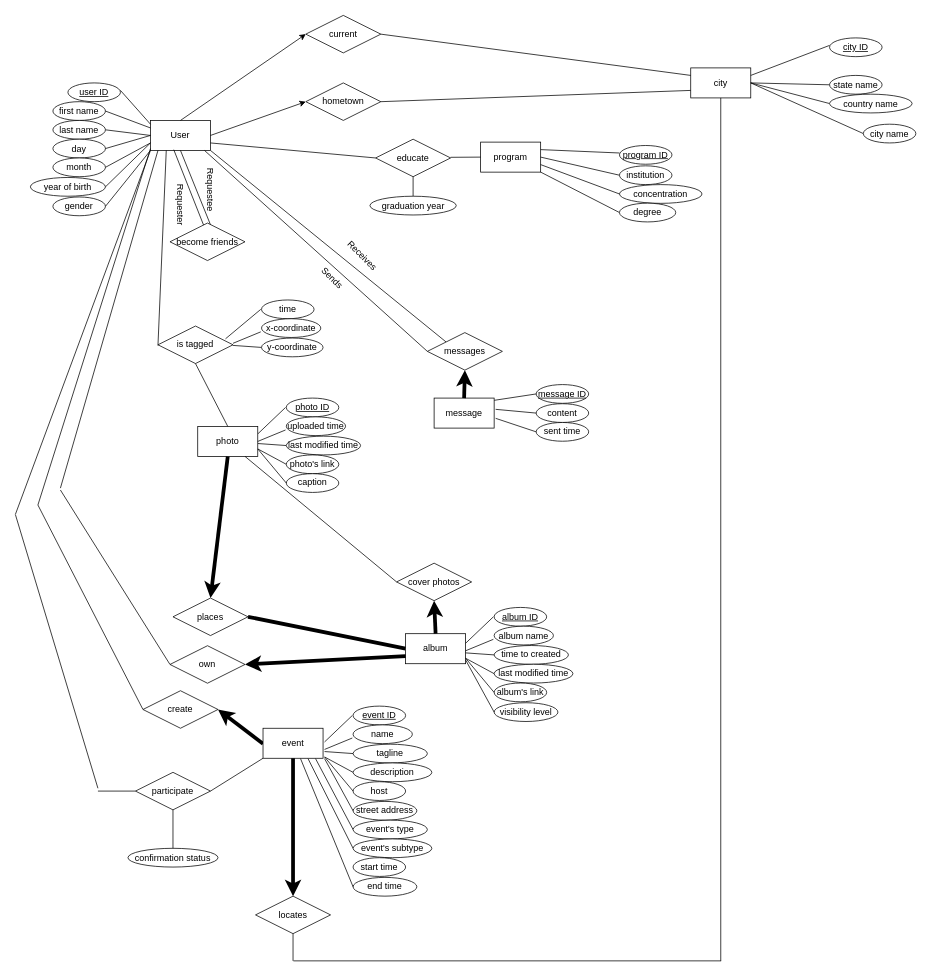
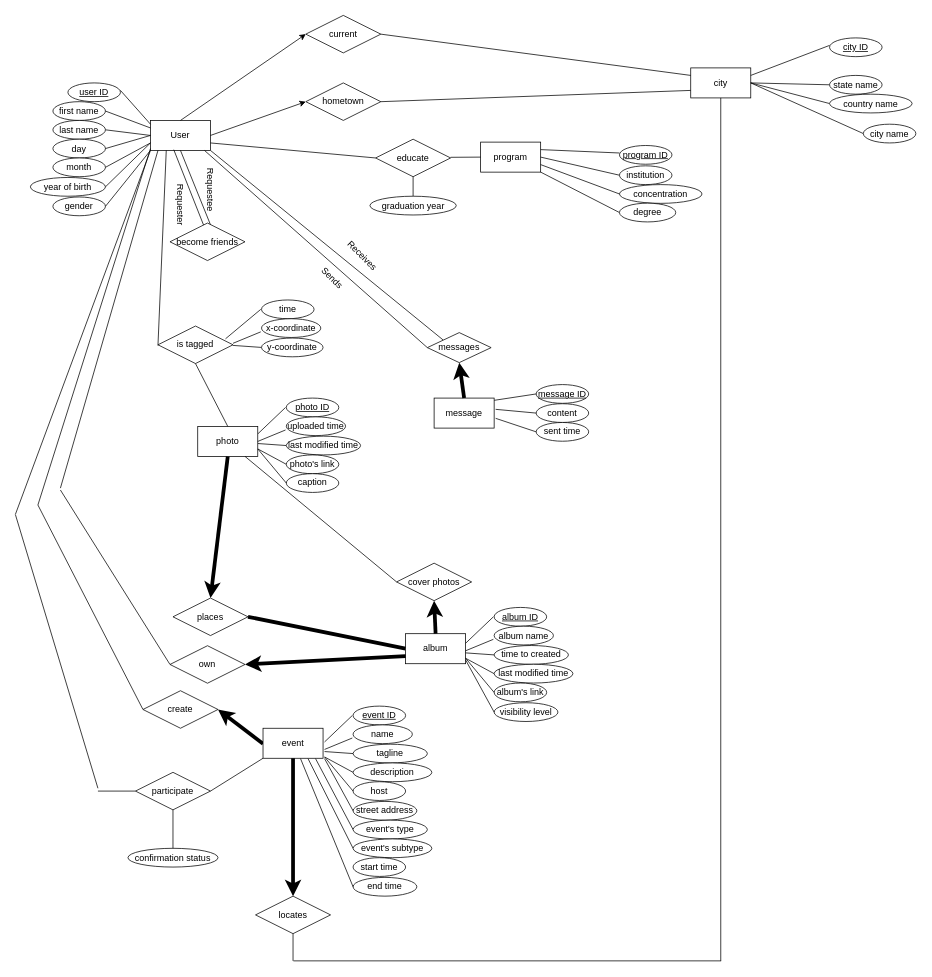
node "messages": size 75x38 -> 64x30
